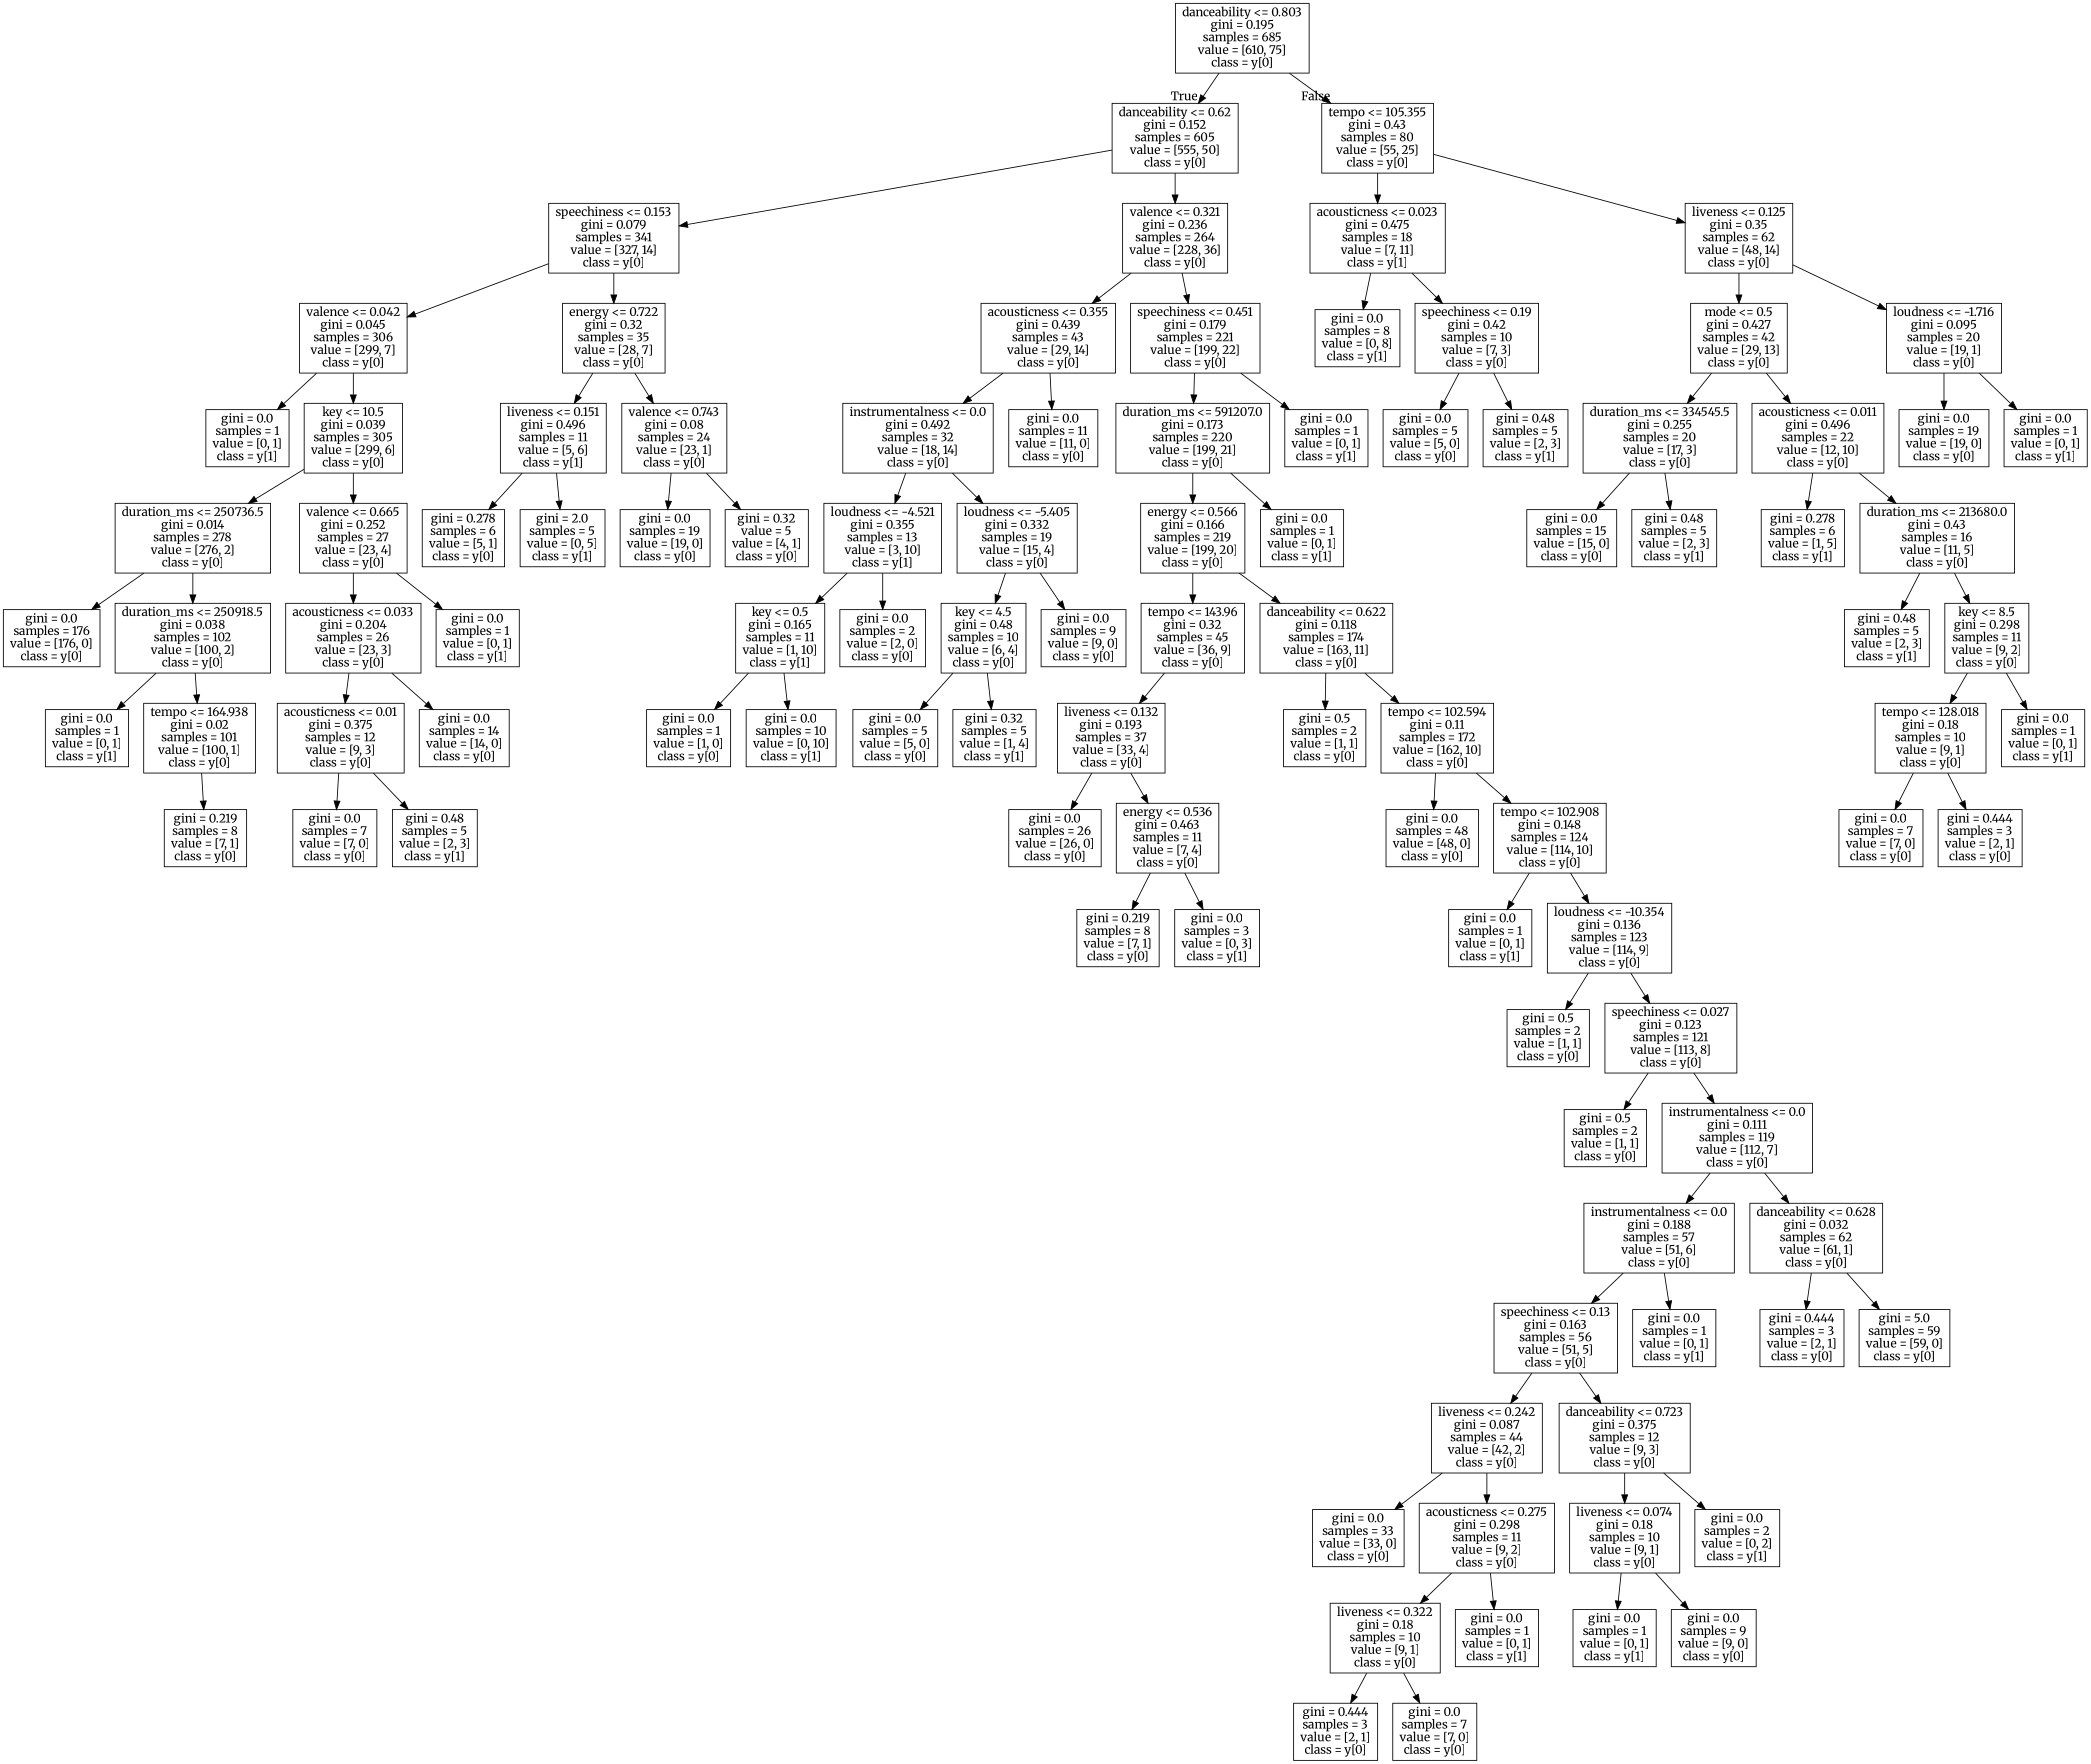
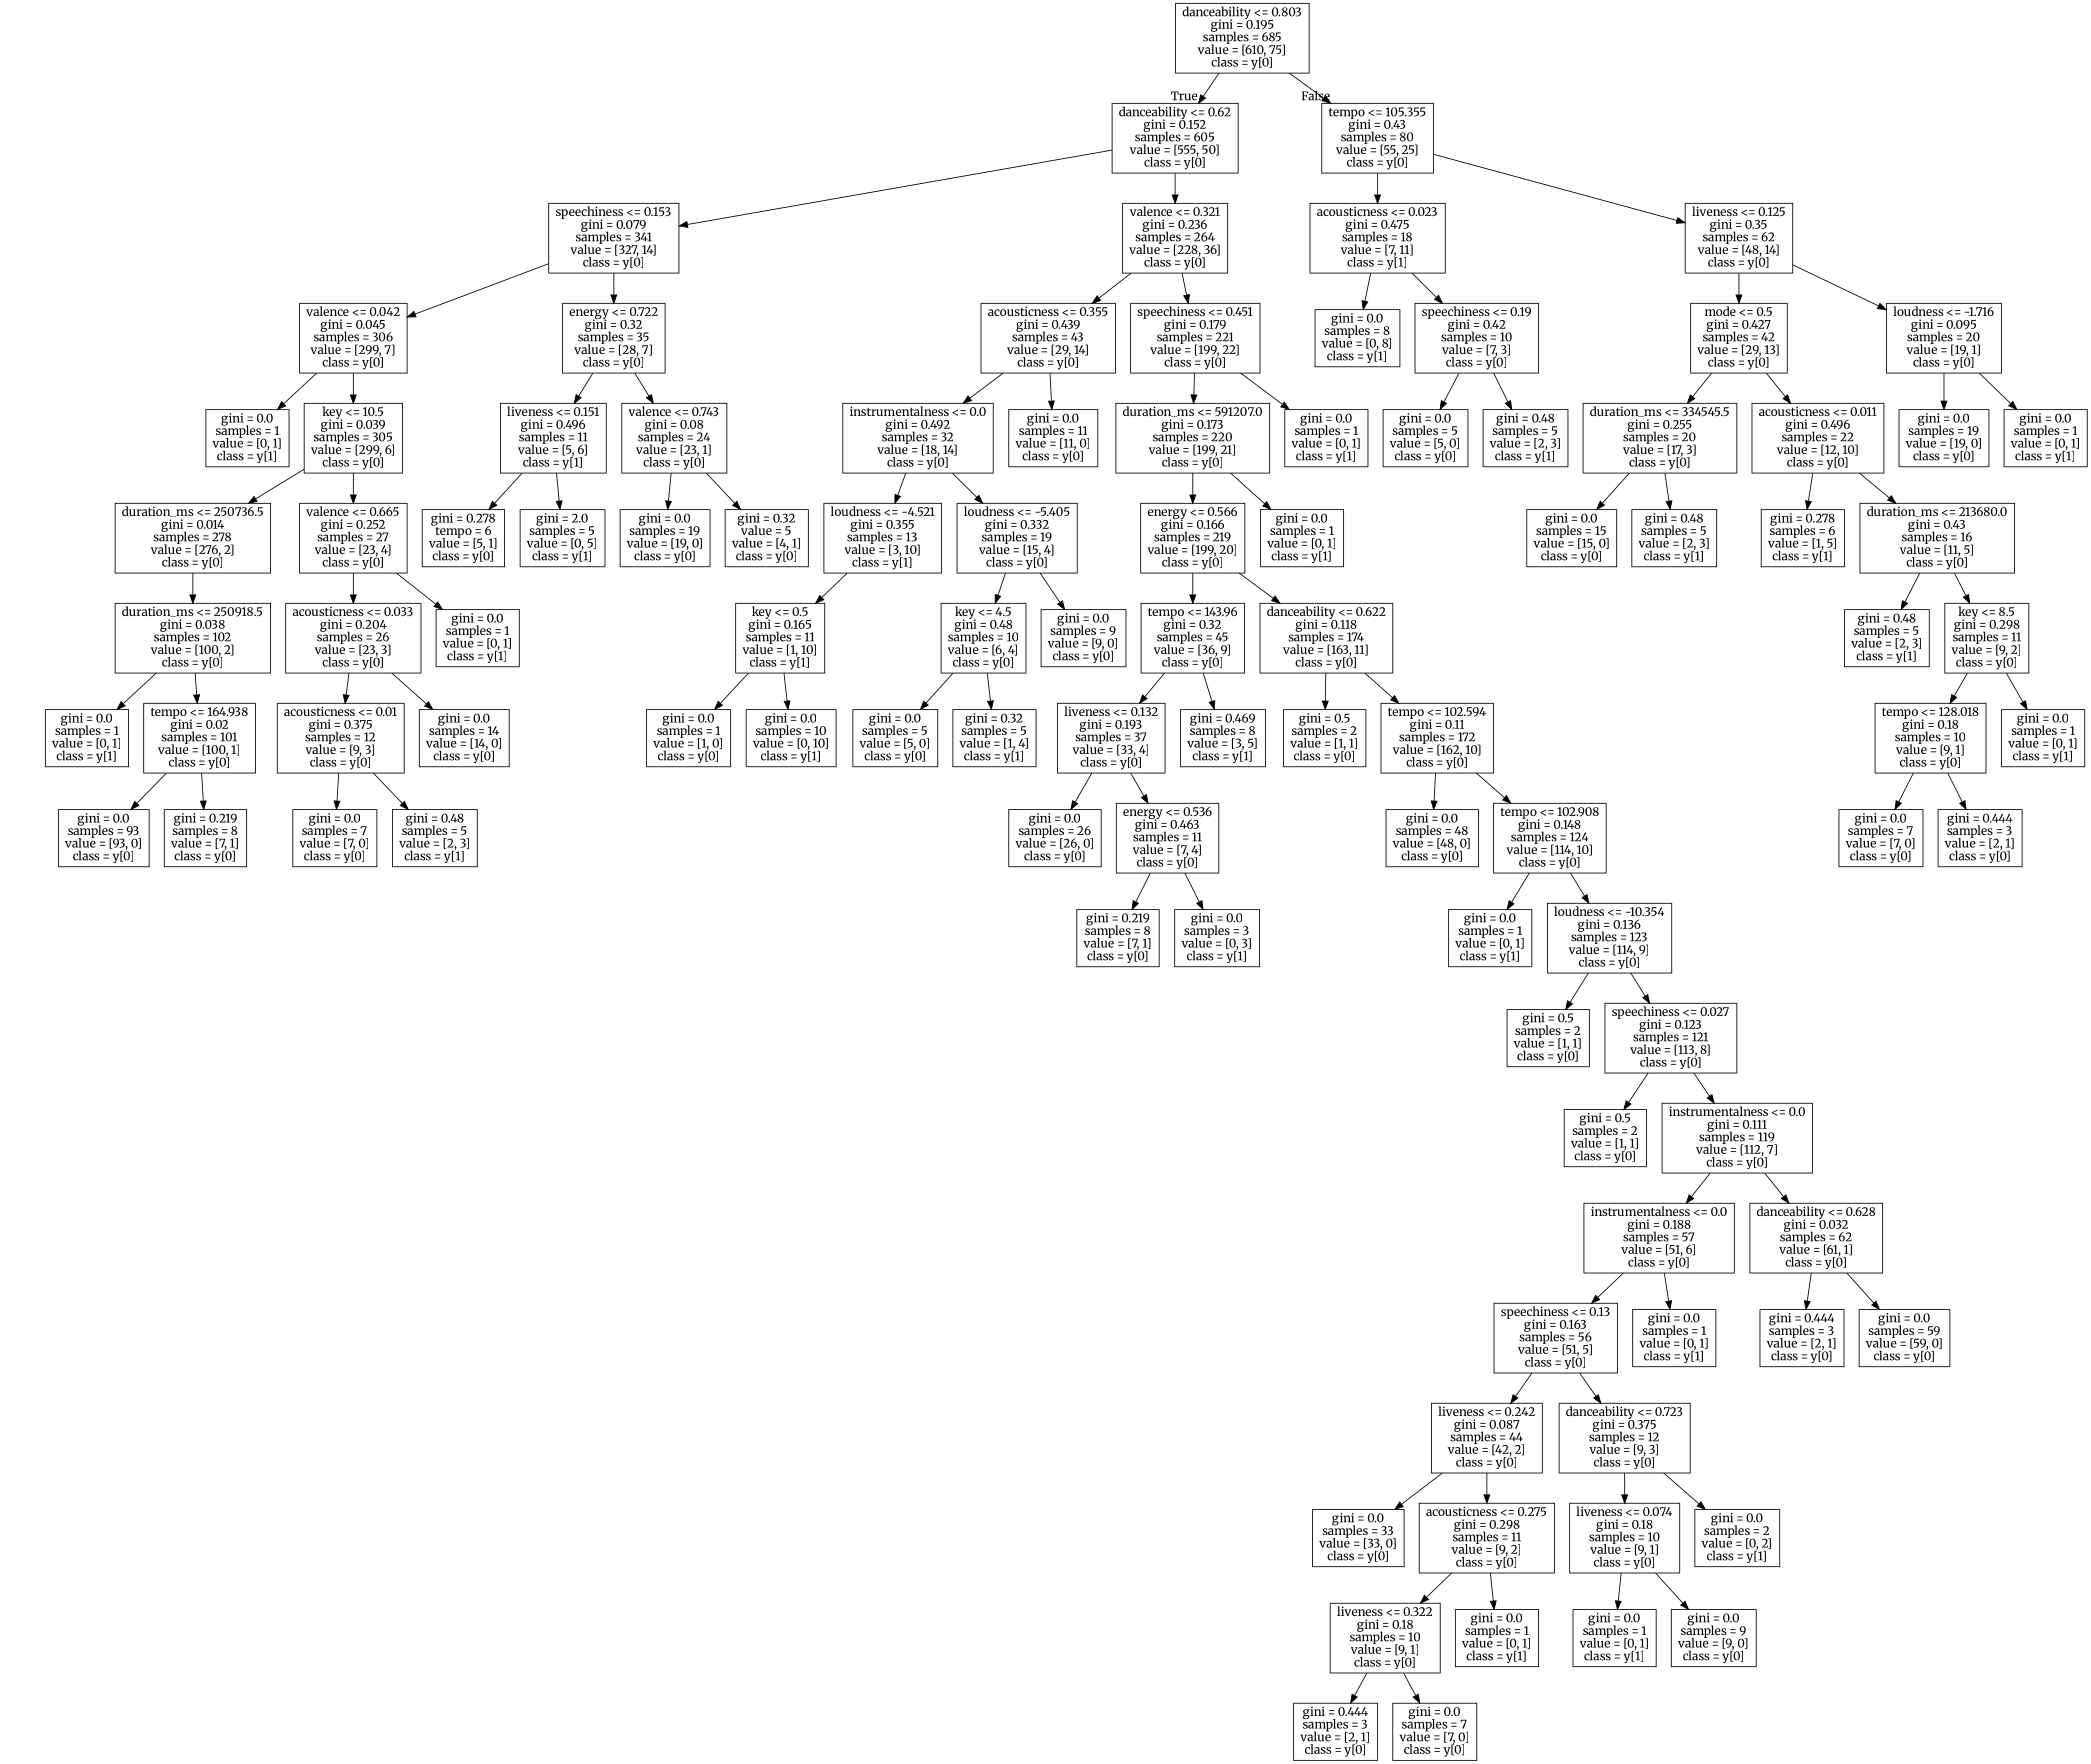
node "gini = 0.278 samples = 6 value = [5, 1] class = y[0]": label "gini = 0.278 samples = 6 value = [5, 1] class = y[0]" -> "gini = 0.278 tempo = 6 value = [5, 1] class = y[0]"
node "gini = 0.0 samples = 176 value = [176, 0] class = y[0]": removed
node "gini = 0.0 samples = 2 value = [2, 0] class = y[0]": removed
node "gini = 0.469 samples = 8 value = [3, 5] class = y[1]": added
node "gini = 0.0 samples = 93 value = [93, 0] class = y[0]": added
node "gini = 5.0 samples = 59 value = [59, 0] class = y[0]": label "gini = 5.0 samples = 59 value = [59, 0] class = y[0]" -> "gini = 0.0 samples = 59 value = [59, 0] class = y[0]"
